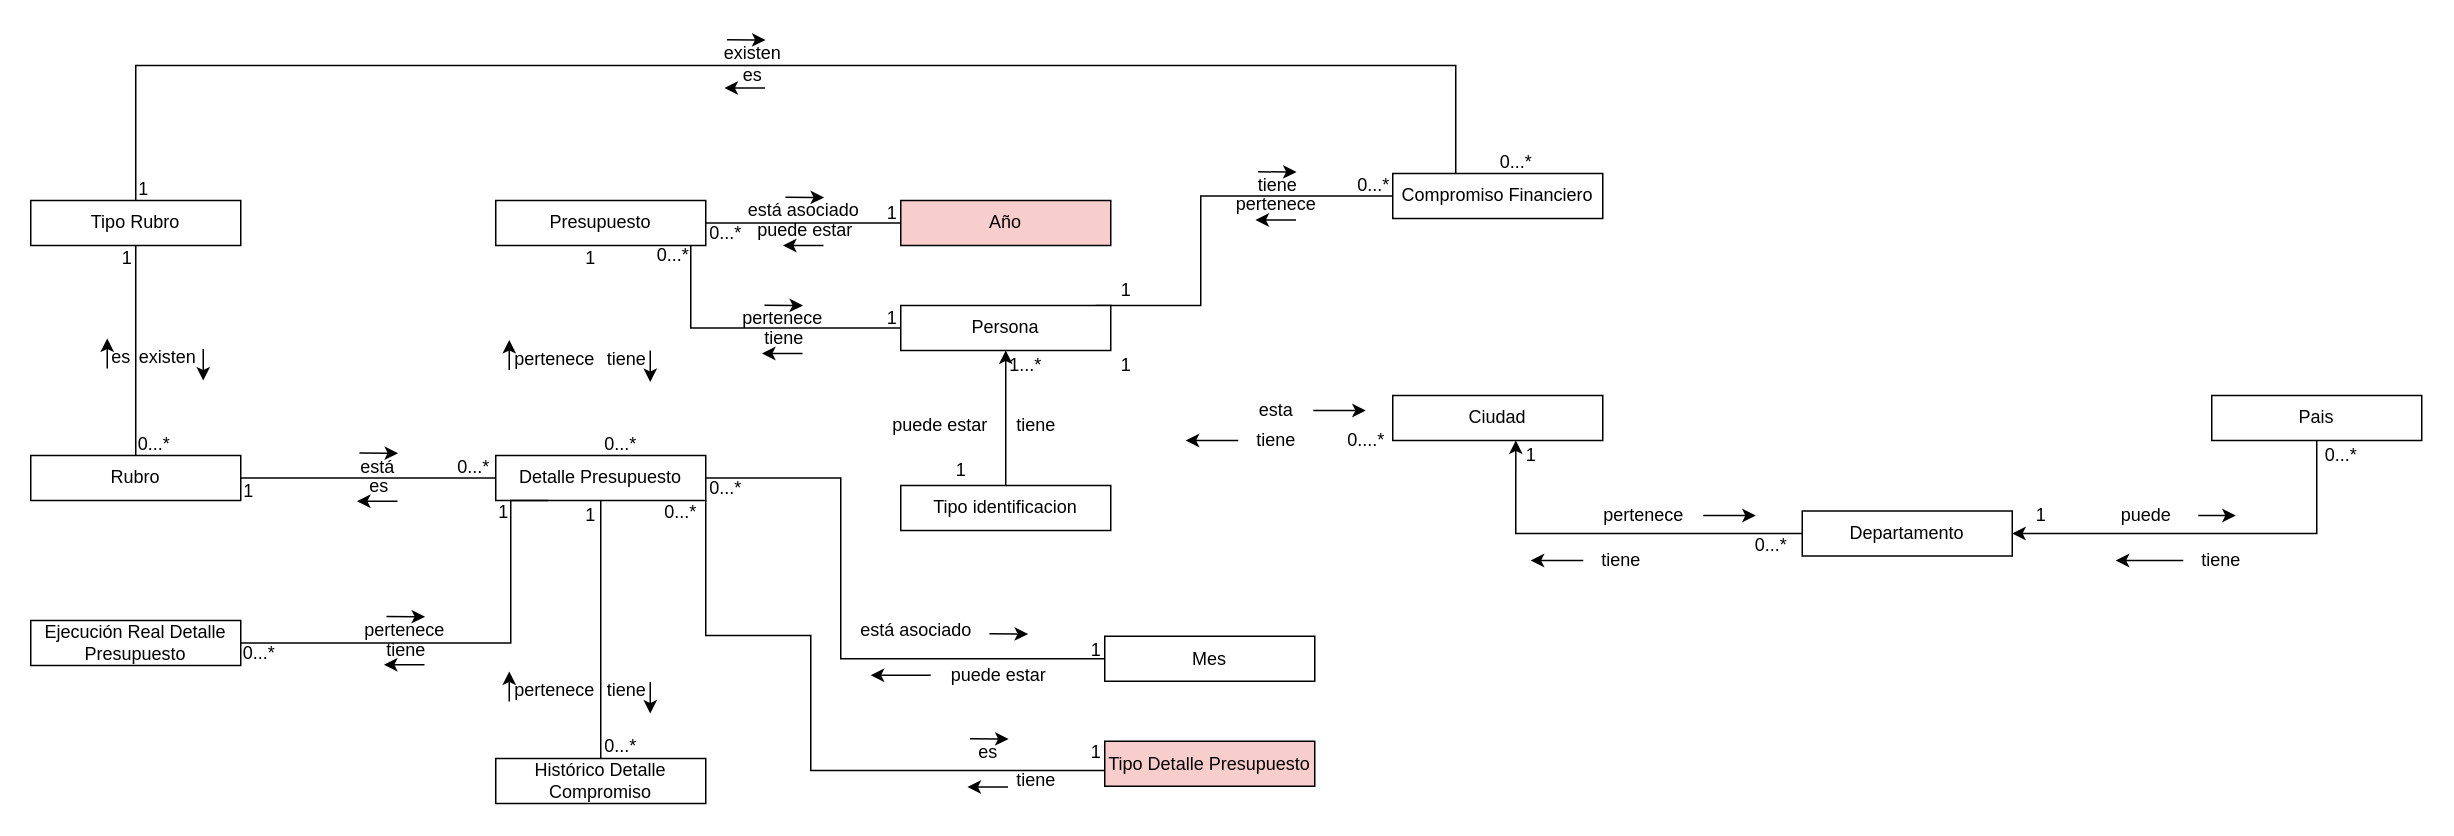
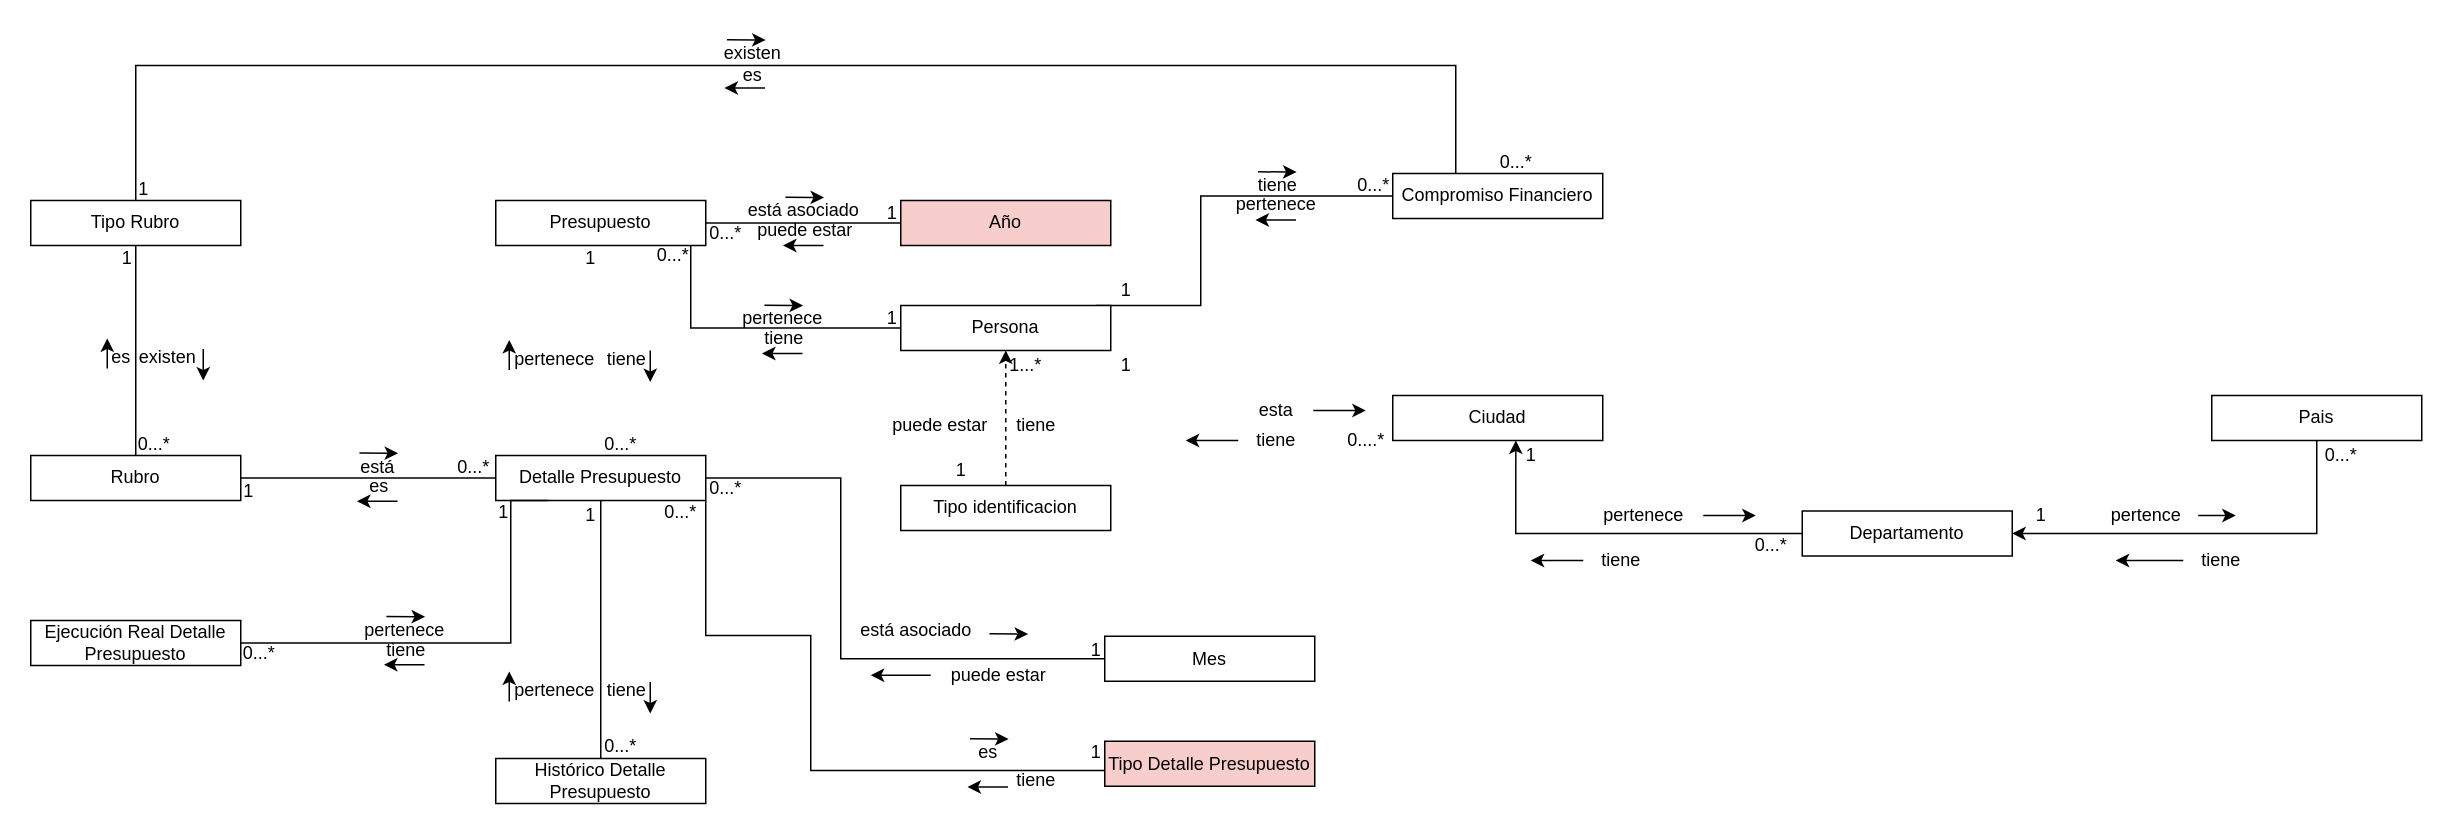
edge "Tipo identificacion" -> "Persona": style solid -> dashed
node "puede": label "puede" -> "pertence"
node "Histórico Detalle Compromiso": label "Histórico Detalle Compromiso" -> "Histórico Detalle Presupuesto"
